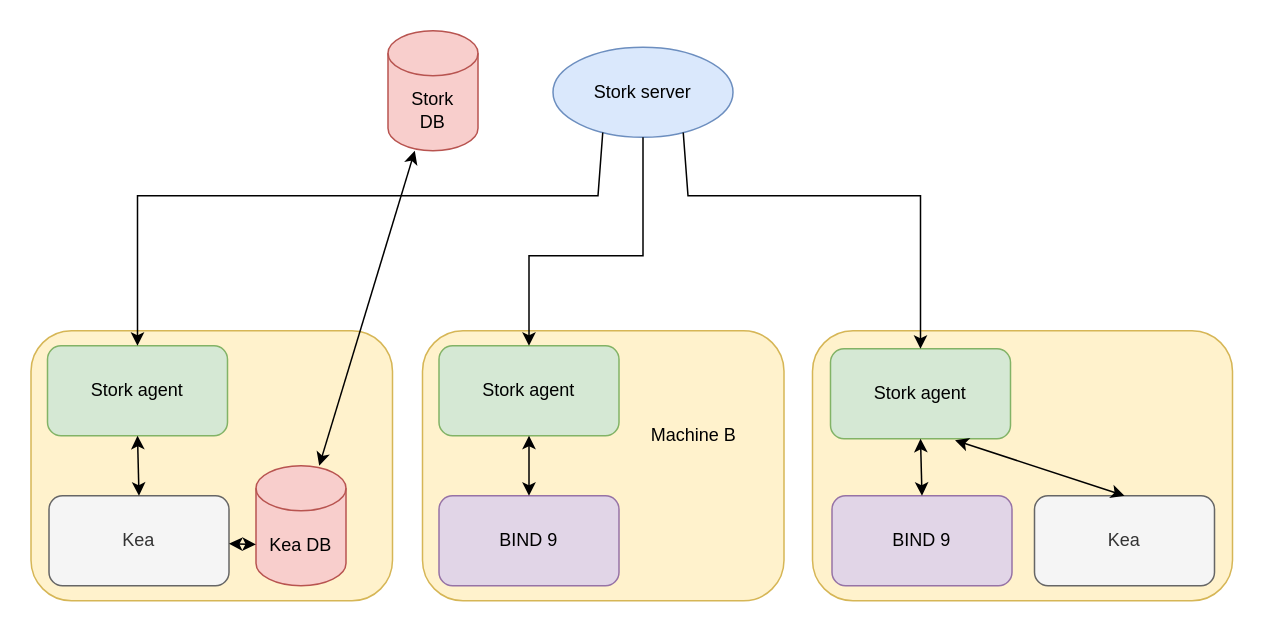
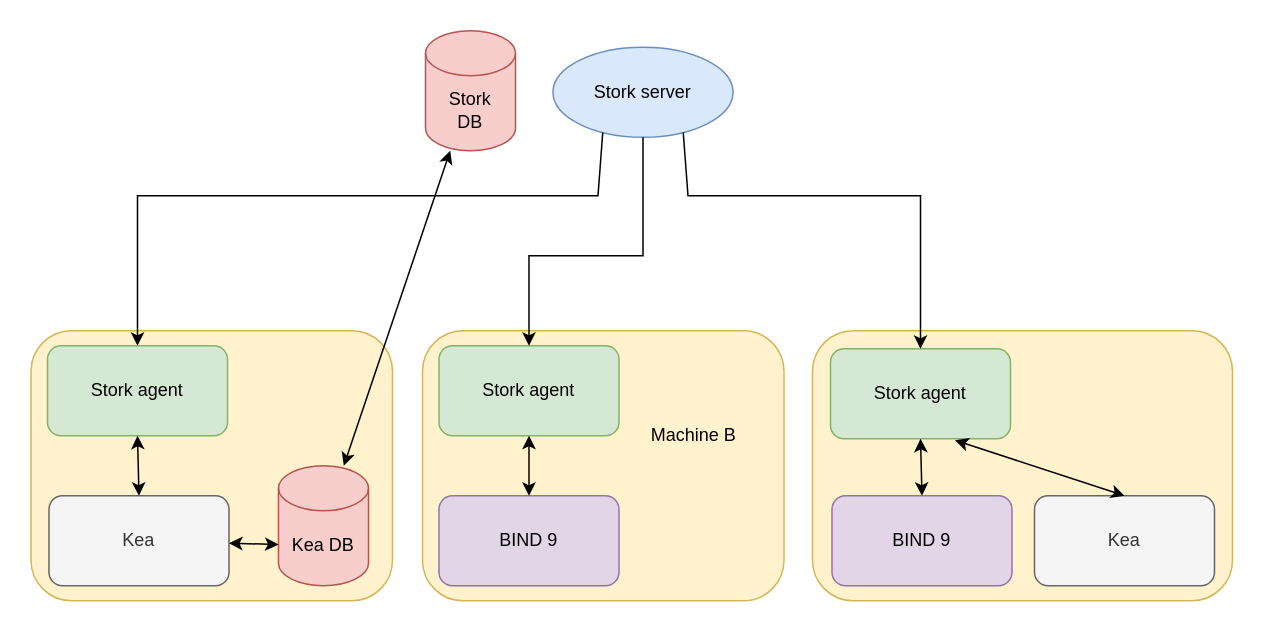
node "Stork DB": moved (433, 91) -> (470, 91)
node "Kea DB": moved (301, 526) -> (323, 526)
